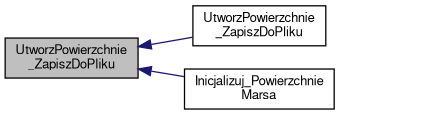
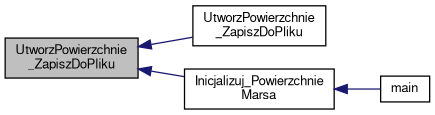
node "main": added
